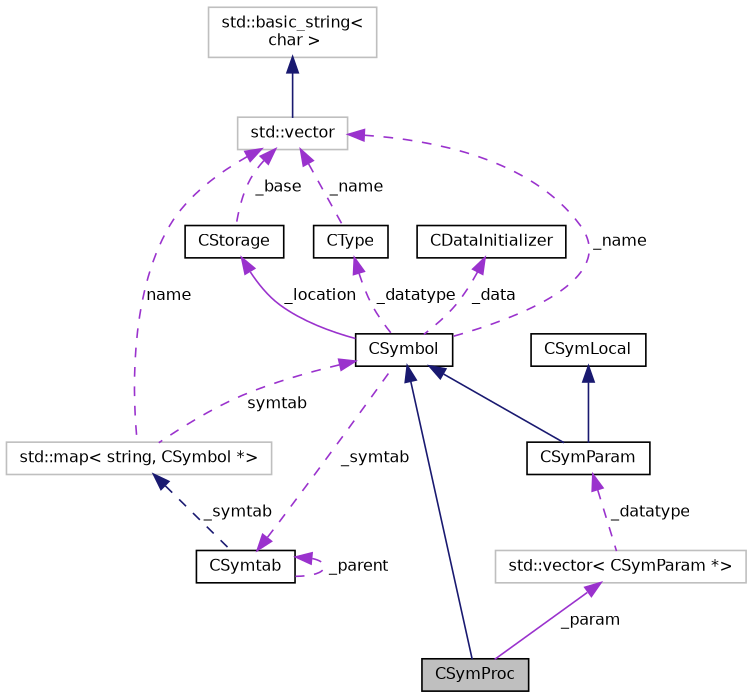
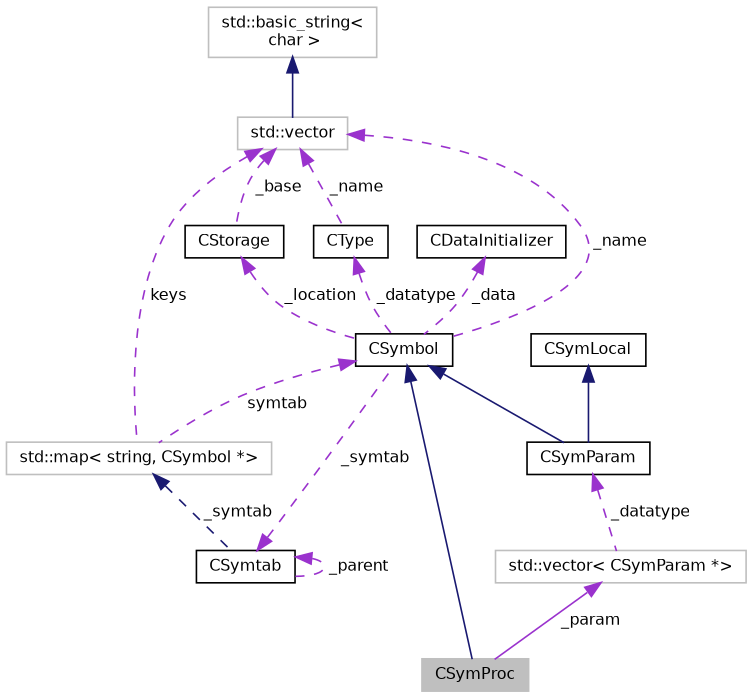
edge "std::map< string, CSymbol *>" -> "std::vector": label " name" -> " keys"
edge "CSymbol" -> "CStorage": style solid -> dashed
node "CSymProc": color black -> grey75
